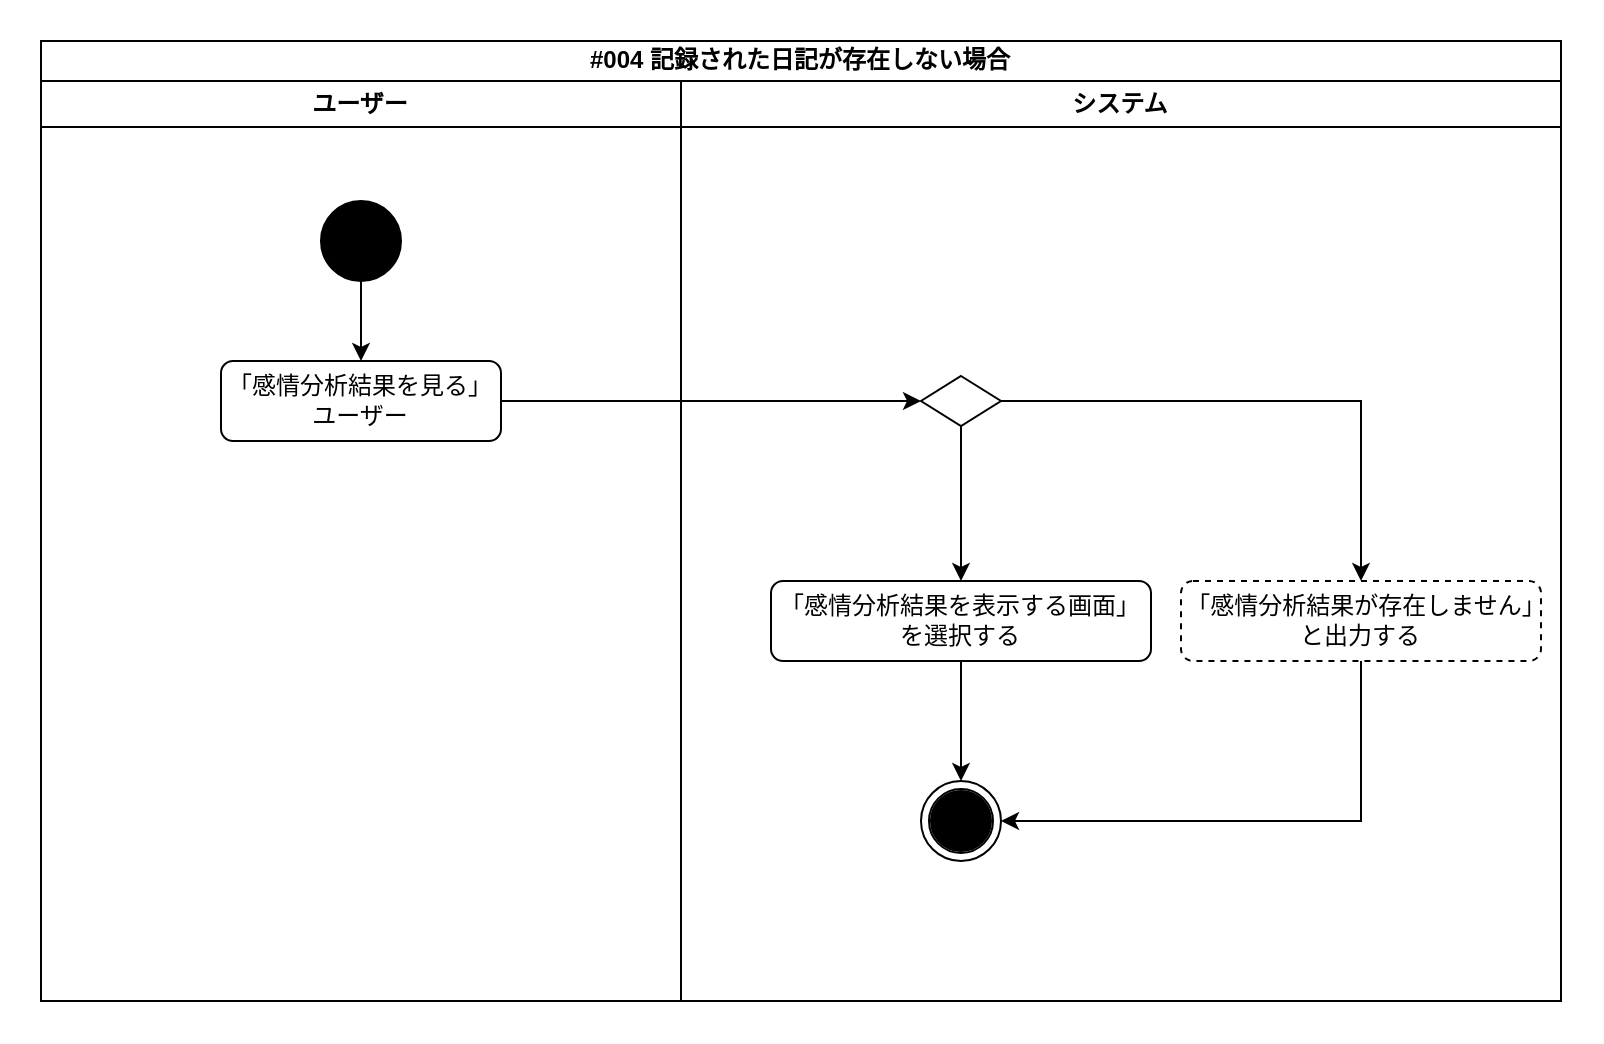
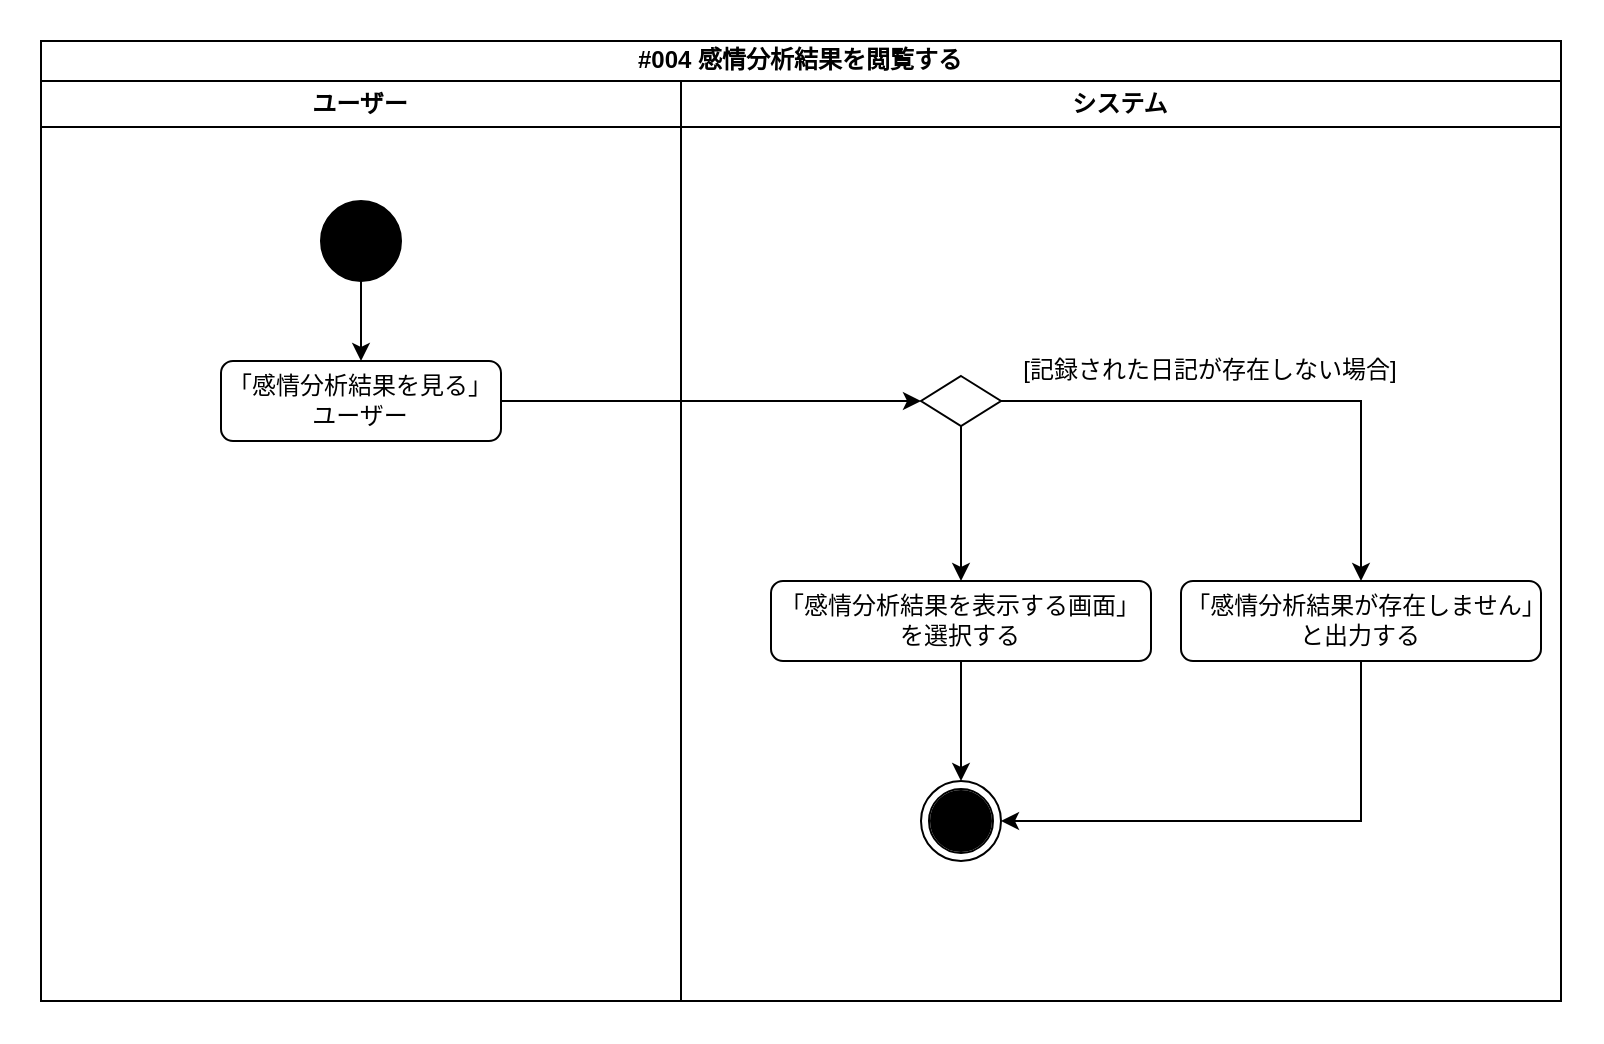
node "#004 記録された日記が存在しない場合": label "#004 記録された日記が存在しない場合" -> "#004 感情分析結果を閲覧する"
node "[記録された日記が存在しない場合]": added
node "「感情分析結果が存在しません」と出力する": style dashed -> solid
